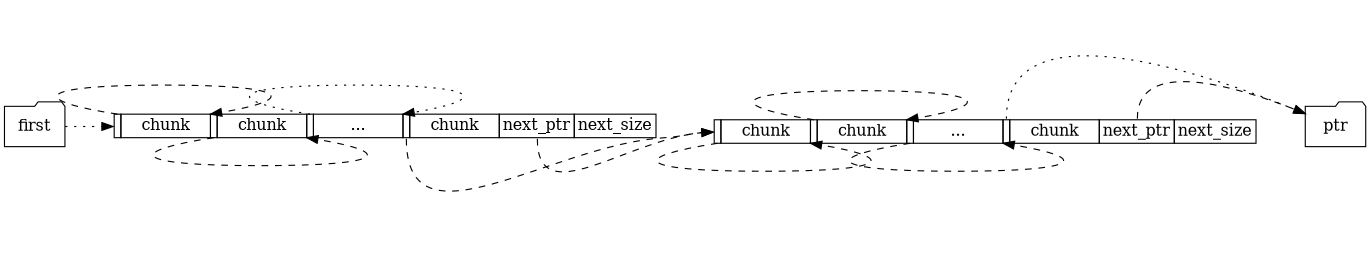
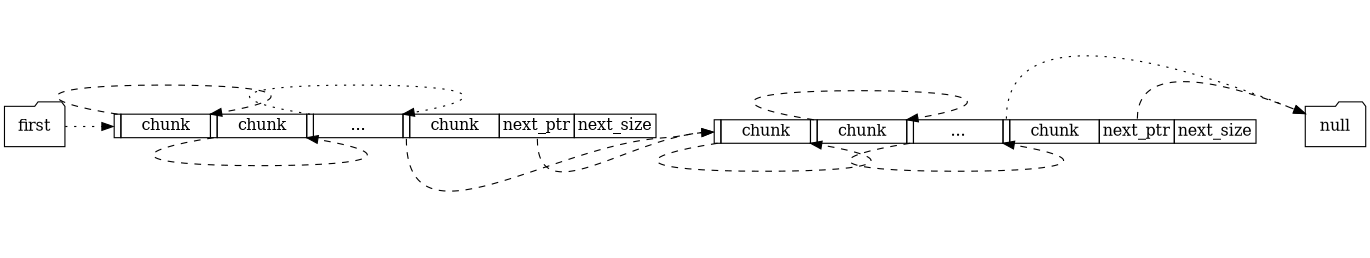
node "ptr": label "ptr" -> "null"
